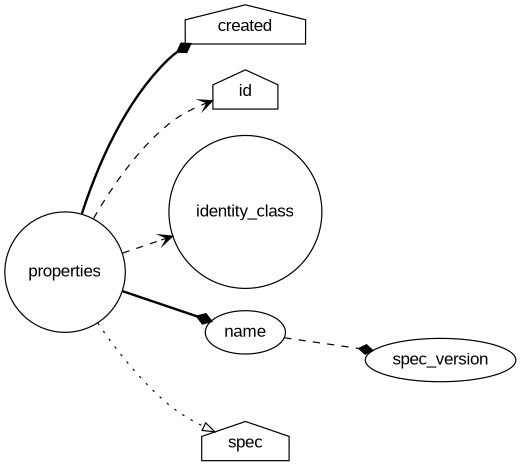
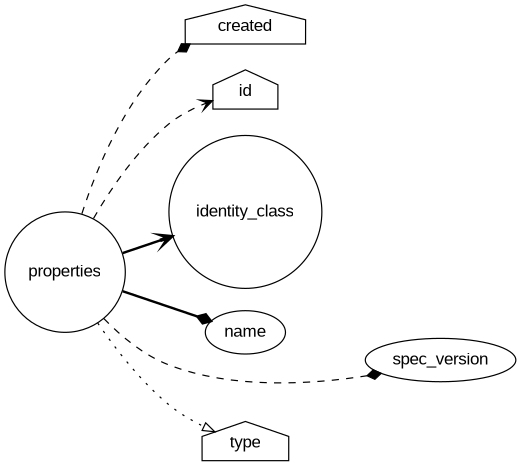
edge "properties" -> "created": style bold -> dashed
edge "properties" -> "identity_class": style dashed -> bold
edge "name" -> "spec_version": now "properties" -> "spec_version"
node "spec": label "spec" -> "type"
